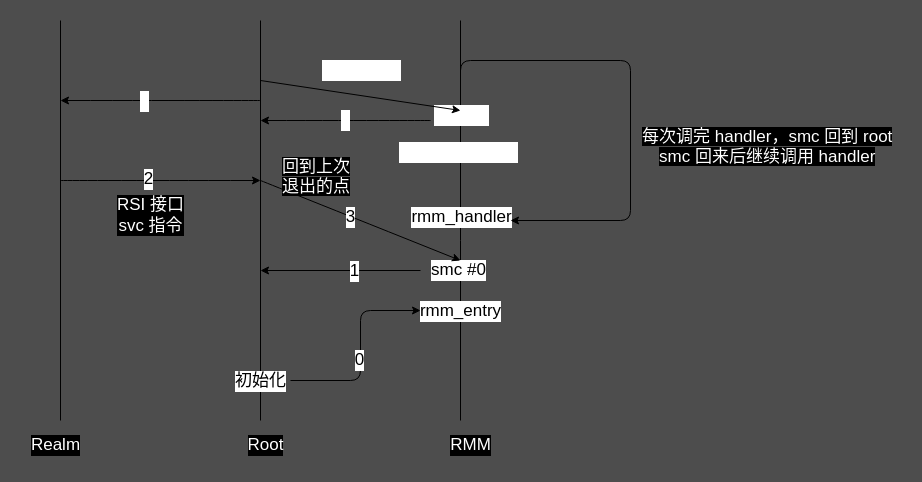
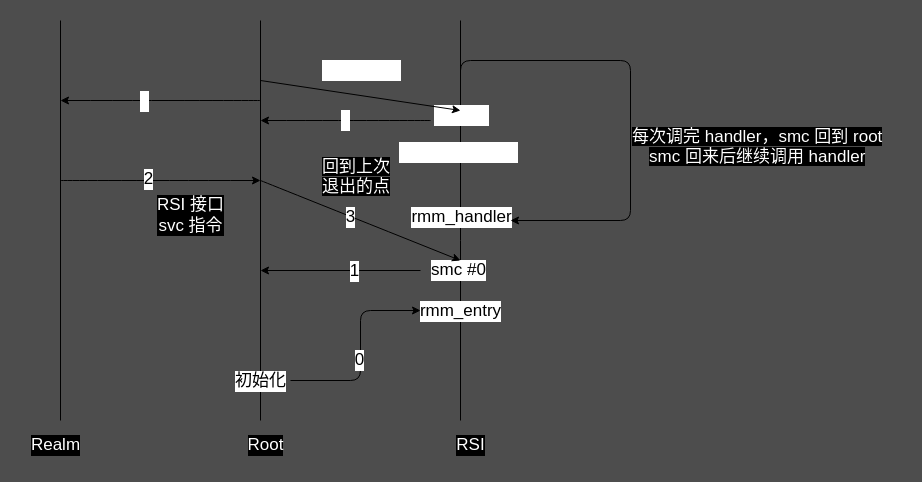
node "每次调完 handler，smc 回到 root smc 回来后继续调用 handler": moved (771, 146) -> (761, 146)
node "回到上次退出的点": moved (316, 176) -> (356, 176)
node "RSI 接口 svc 指令": moved (151, 216) -> (191, 216)
node "RMM": label "RMM" -> "RSI"
